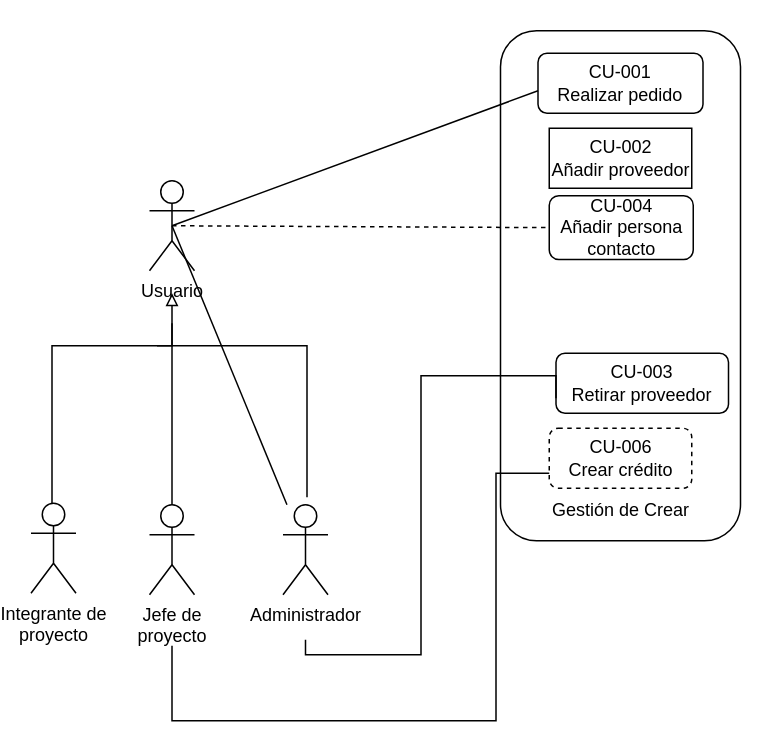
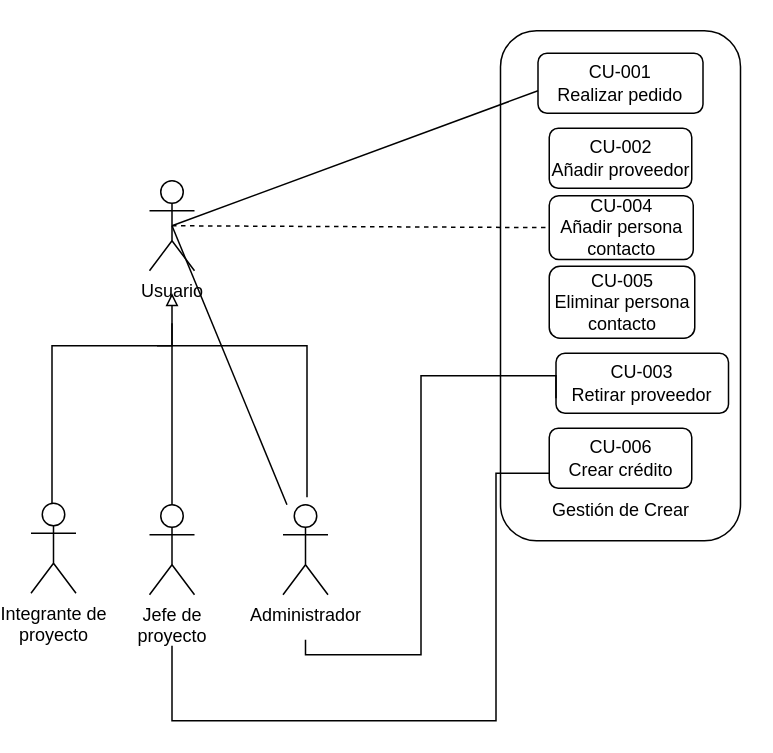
node "CU-002 Añadir proveedor": shape rectangle -> rounded rectangle
node "CU-005 Eliminar persona contacto": added
node "CU-006 Crear crédito": style dashed -> solid
